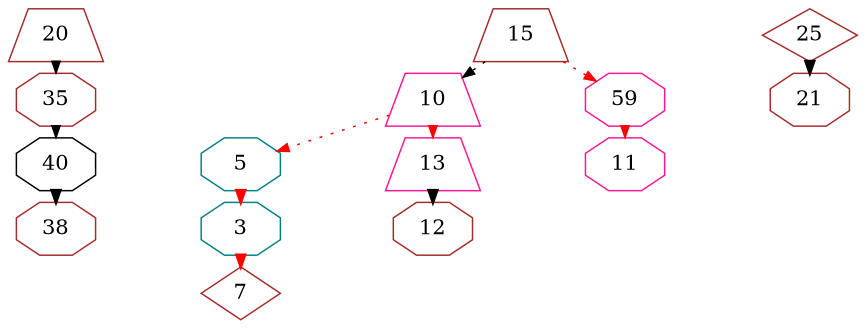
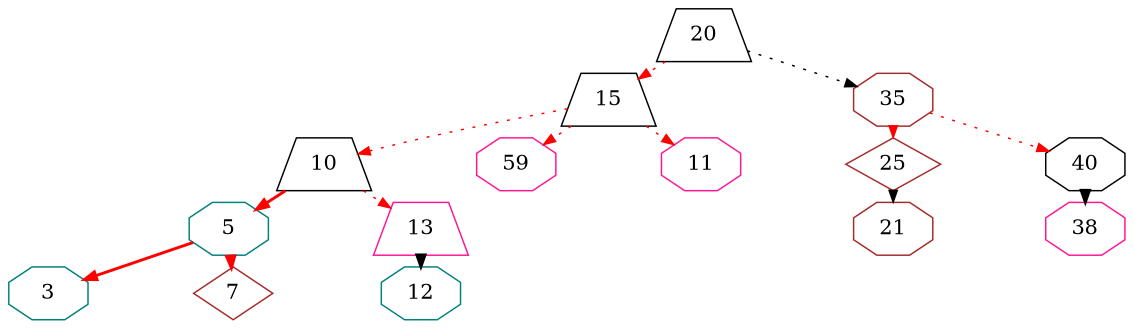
node "20": color brown -> black
node "15": color brown -> black
edge "25" -> "21": style bold -> dotted
edge "15" -> "10": color black -> red
edge "20" -> "15": added
node "10": color deeppink -> black
edge "35" -> "40": color black -> red
edge "59" -> "11": now "15" -> "11"
edge "35" -> "25": added
edge "10" -> "5": style dotted -> bold
node "38": color brown -> deeppink
node "12": color brown -> teal
edge "3" -> "7": now "5" -> "7"
